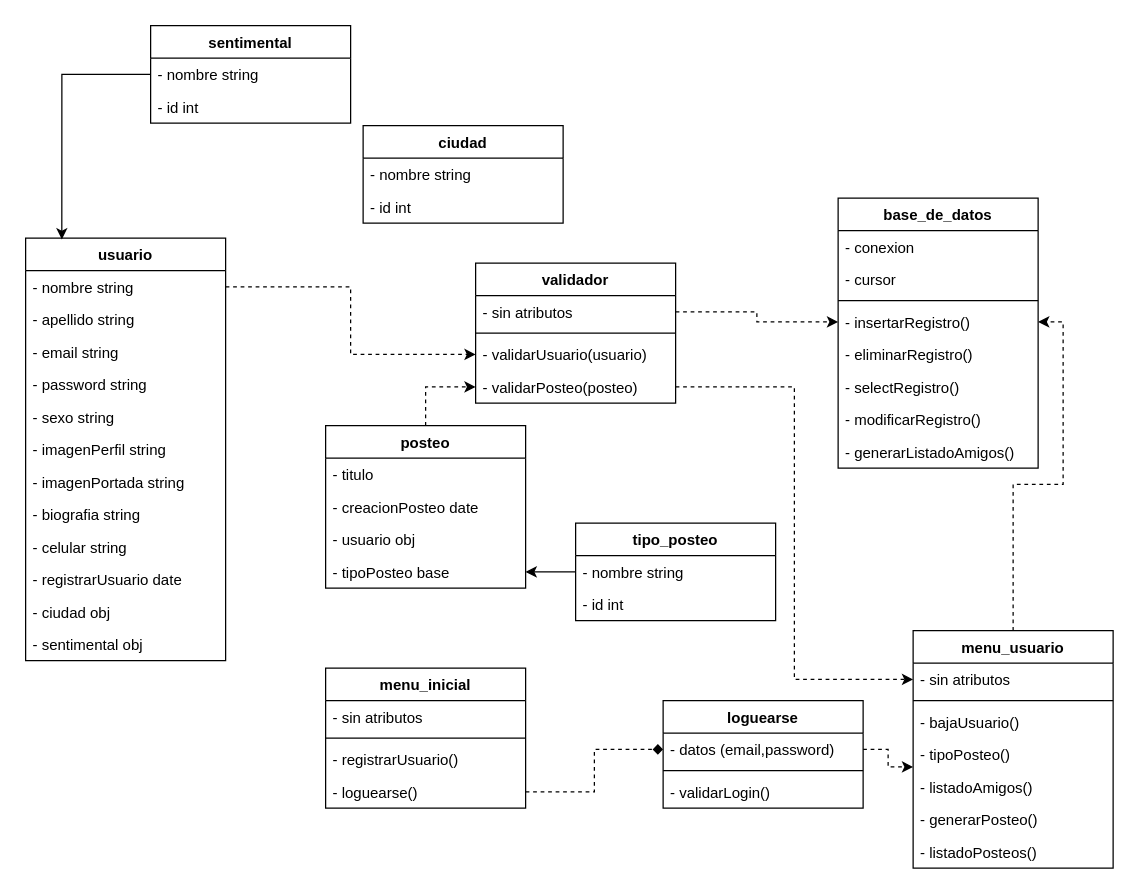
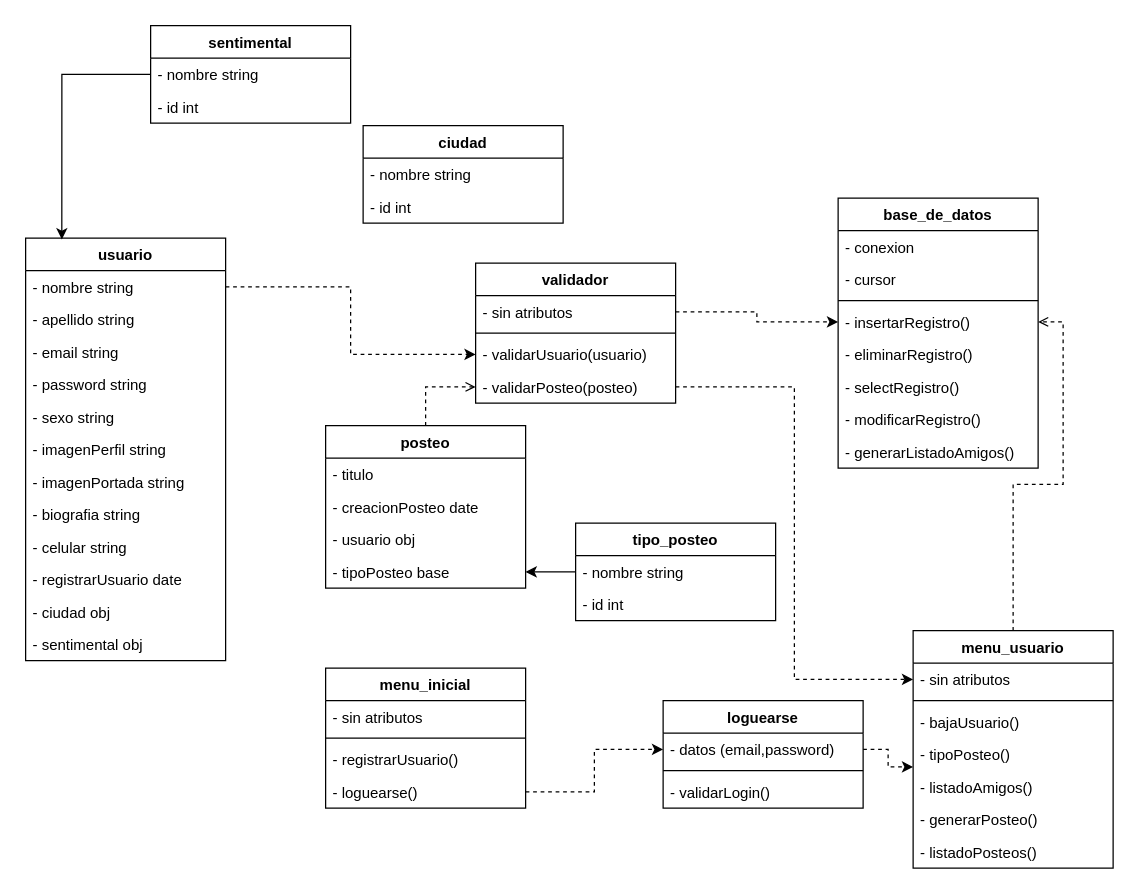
edge "menu_usuario" -> "- insertarRegistro()": arrowhead classic -> open
edge "posteo" -> "- validarPosteo(posteo)": arrowhead classic -> open
edge "- loguearse()" -> "- datos (email,password)": arrowhead diamond -> classic
